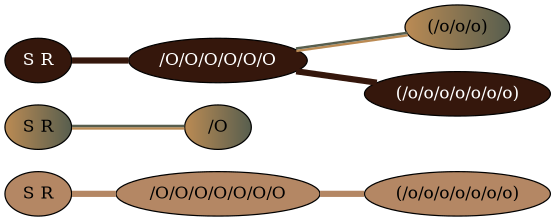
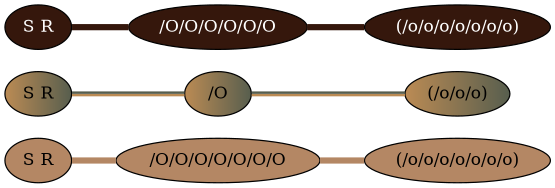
edge "(/o/o/o)" -- "/O/O/O/O/O/O": now "(/o/o/o)" -- "/O"
